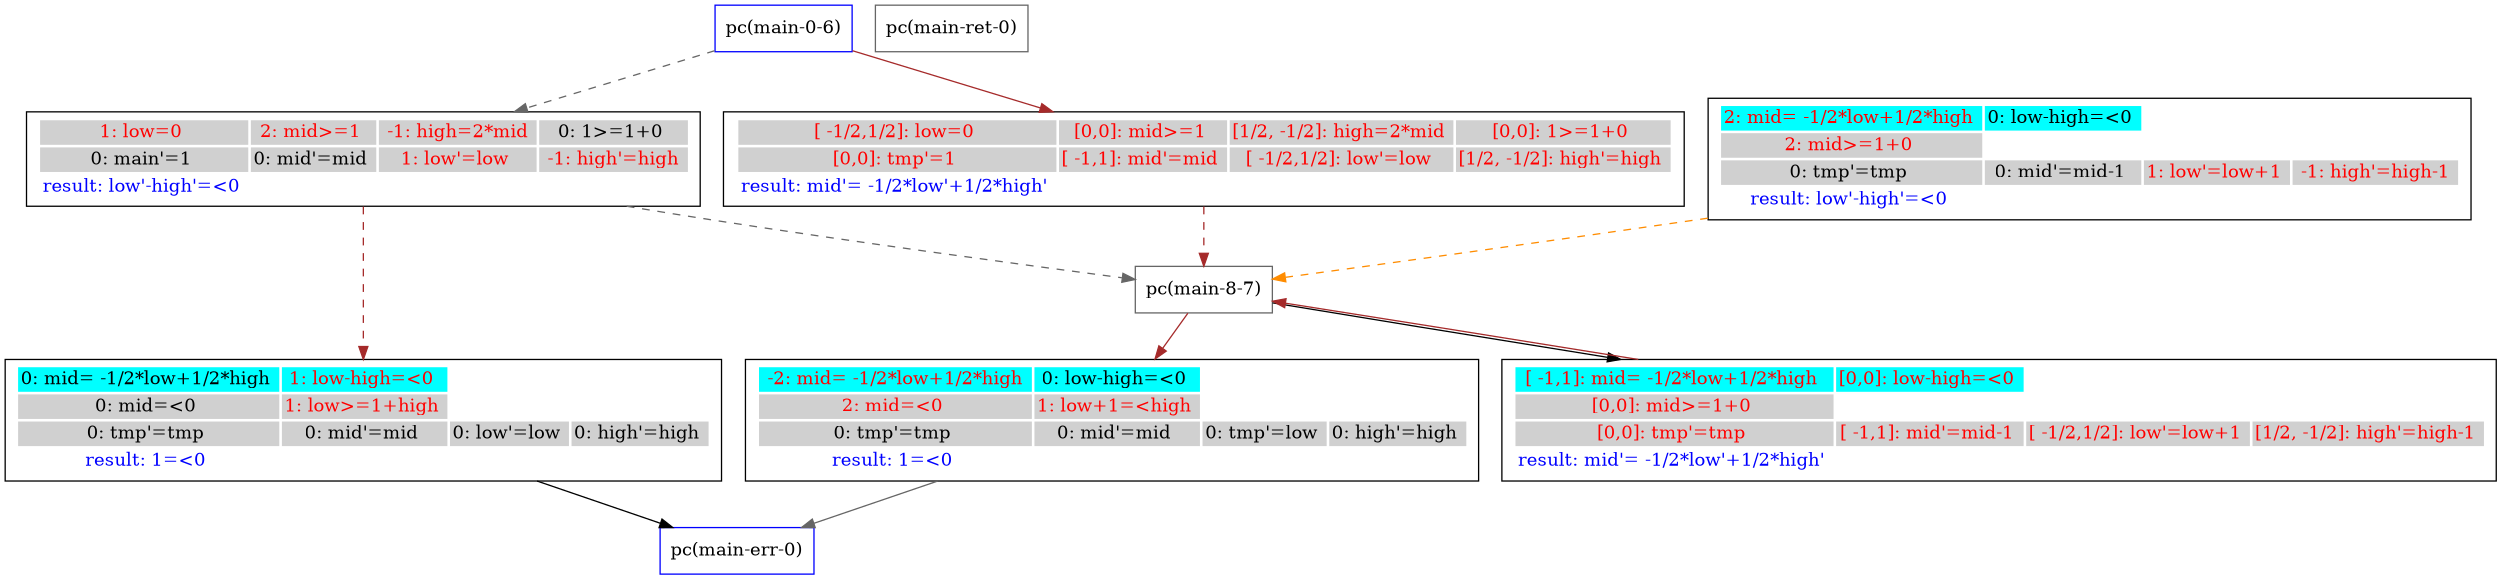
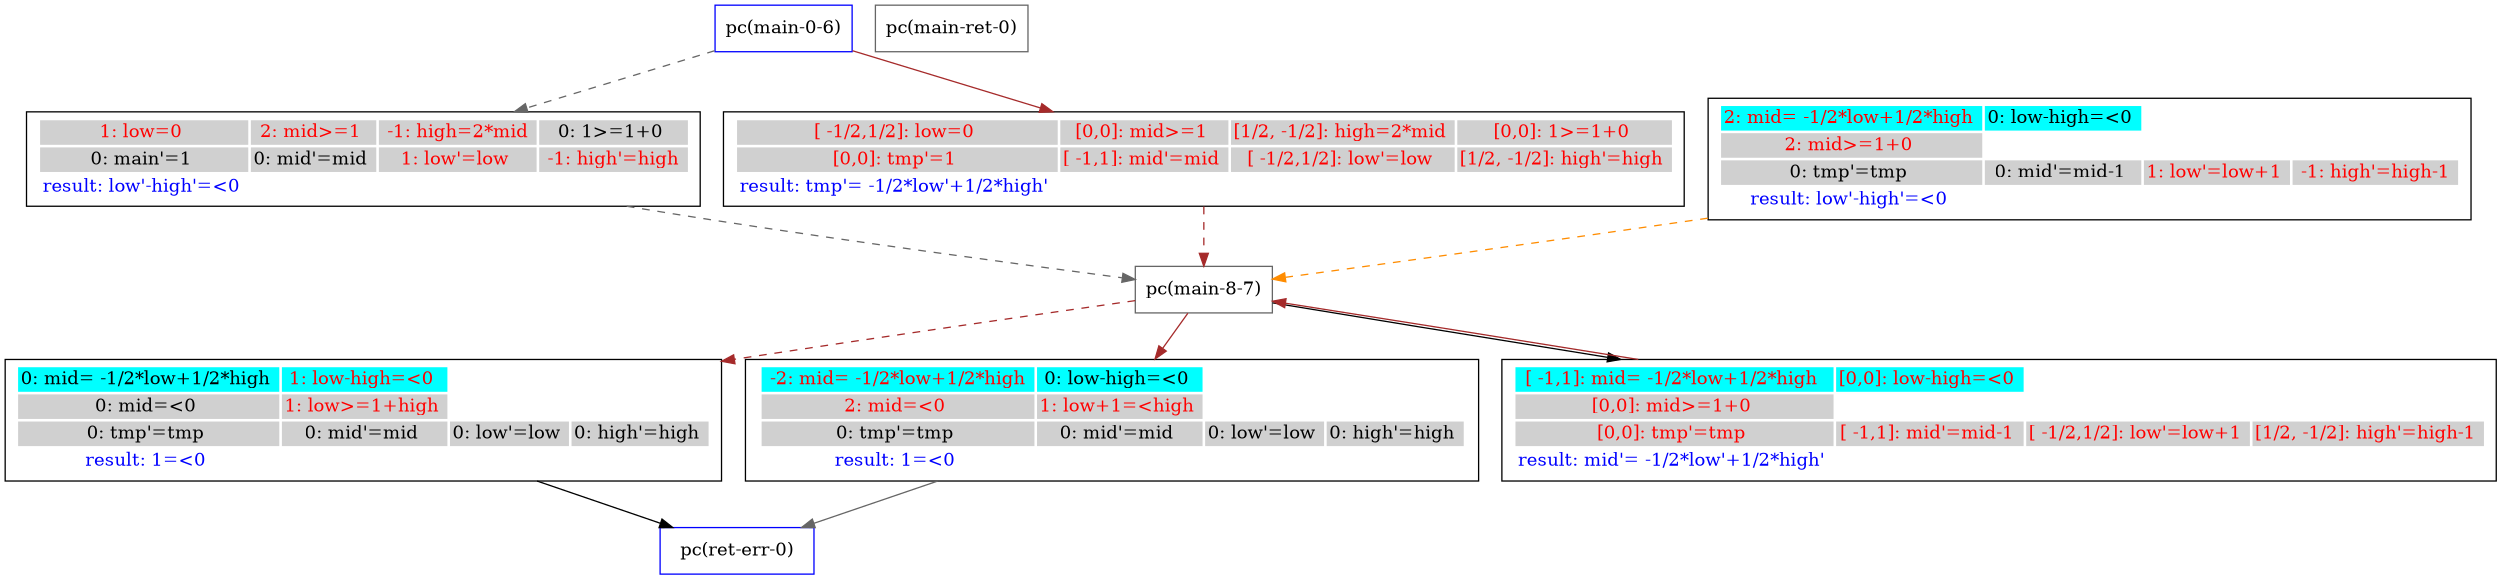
node "[ -1/2,1/2]: low=0": text "result: mid'= -1/2*low'+1/2*high'" -> "result: tmp'= -1/2*low'+1/2*high'"
edge "1: low=0" -> "0: mid= -1/2*low+1/2*high": now "pc(main-8-7)" -> "0: mid= -1/2*low+1/2*high"
node "-2: mid= -1/2*low+1/2*high": text "0: tmp'=low" -> "0: low'=low"
node "pc(main-err-0)": label "pc(main-err-0)" -> "pc(ret-err-0)"
